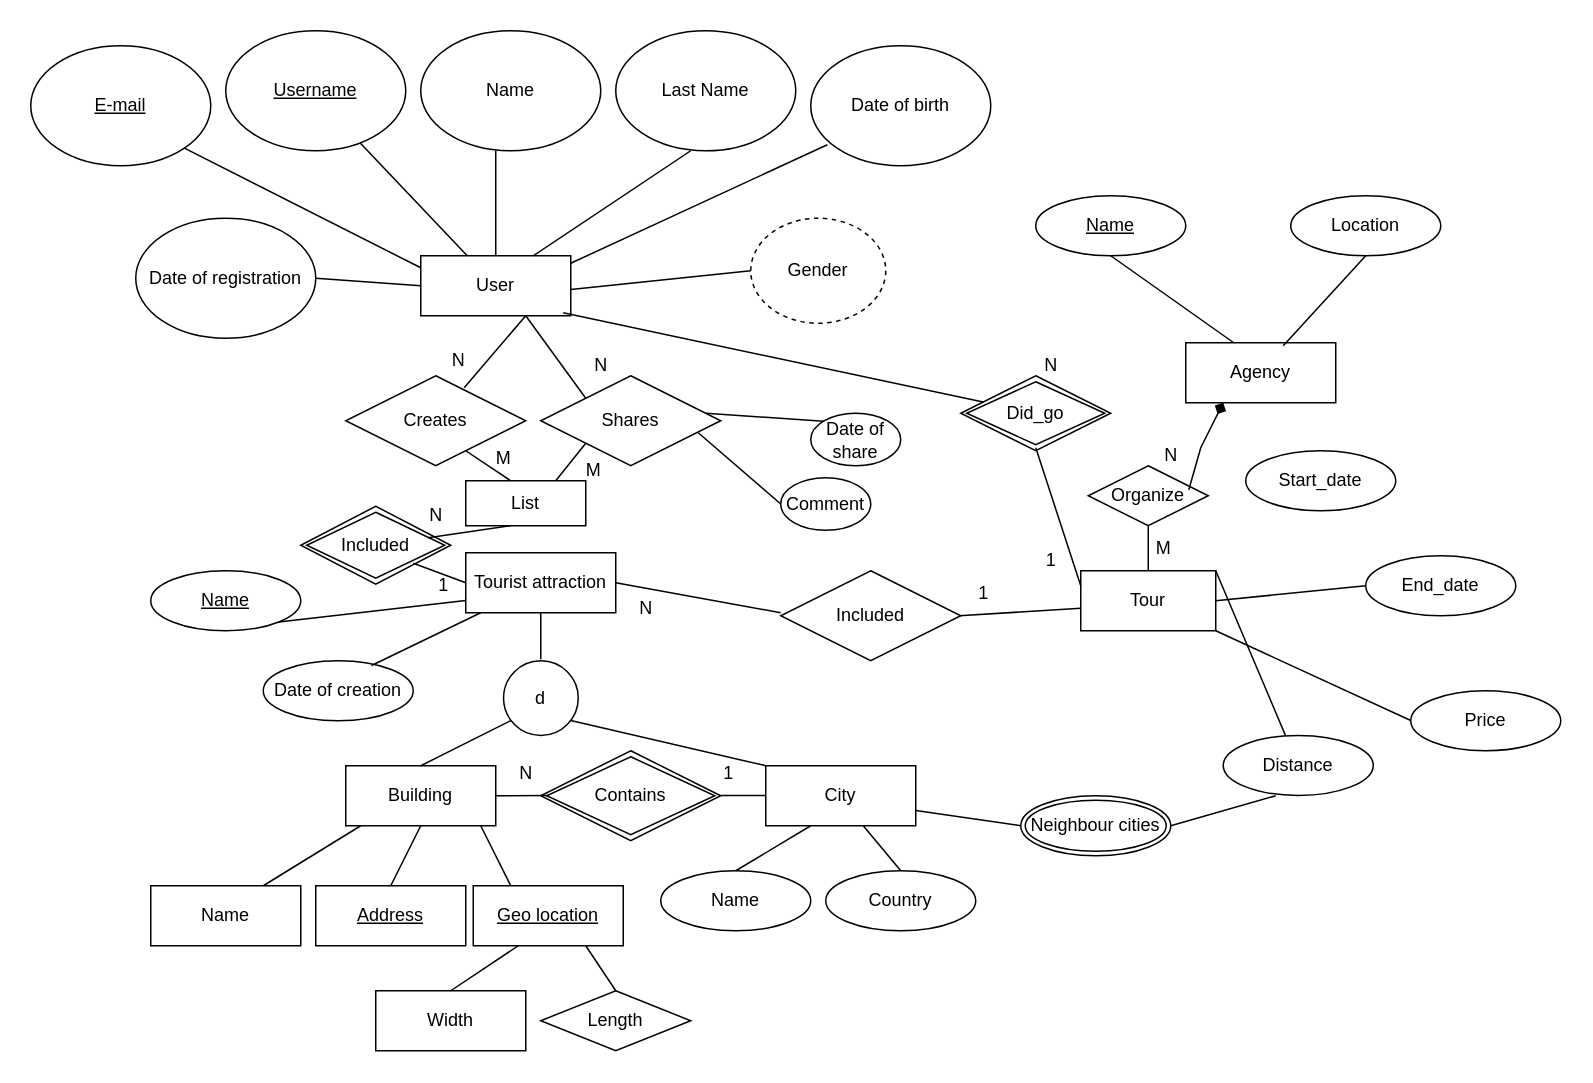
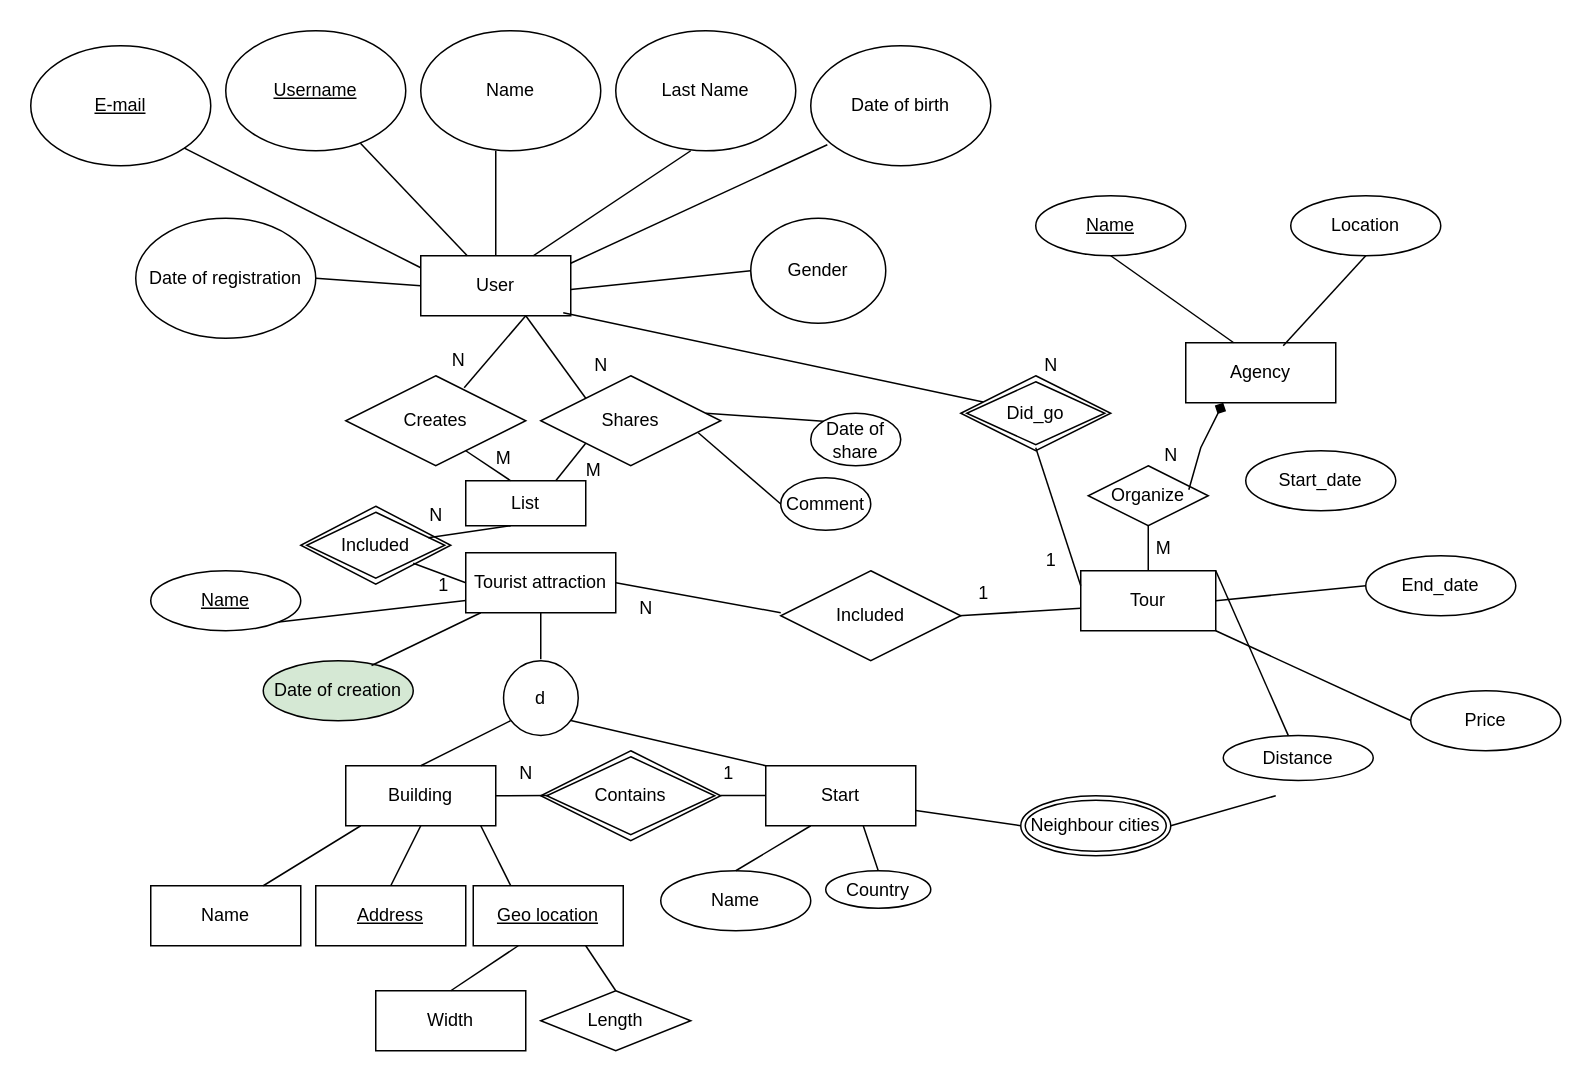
node "Gender": style dashed -> solid
node "Date of creation": fillcolor #ffffff -> #d5e8d4
node "Distance": size 150x60 -> 150x45
node "City": label "City" -> "Start"
node "Country": size 150x60 -> 105x38
